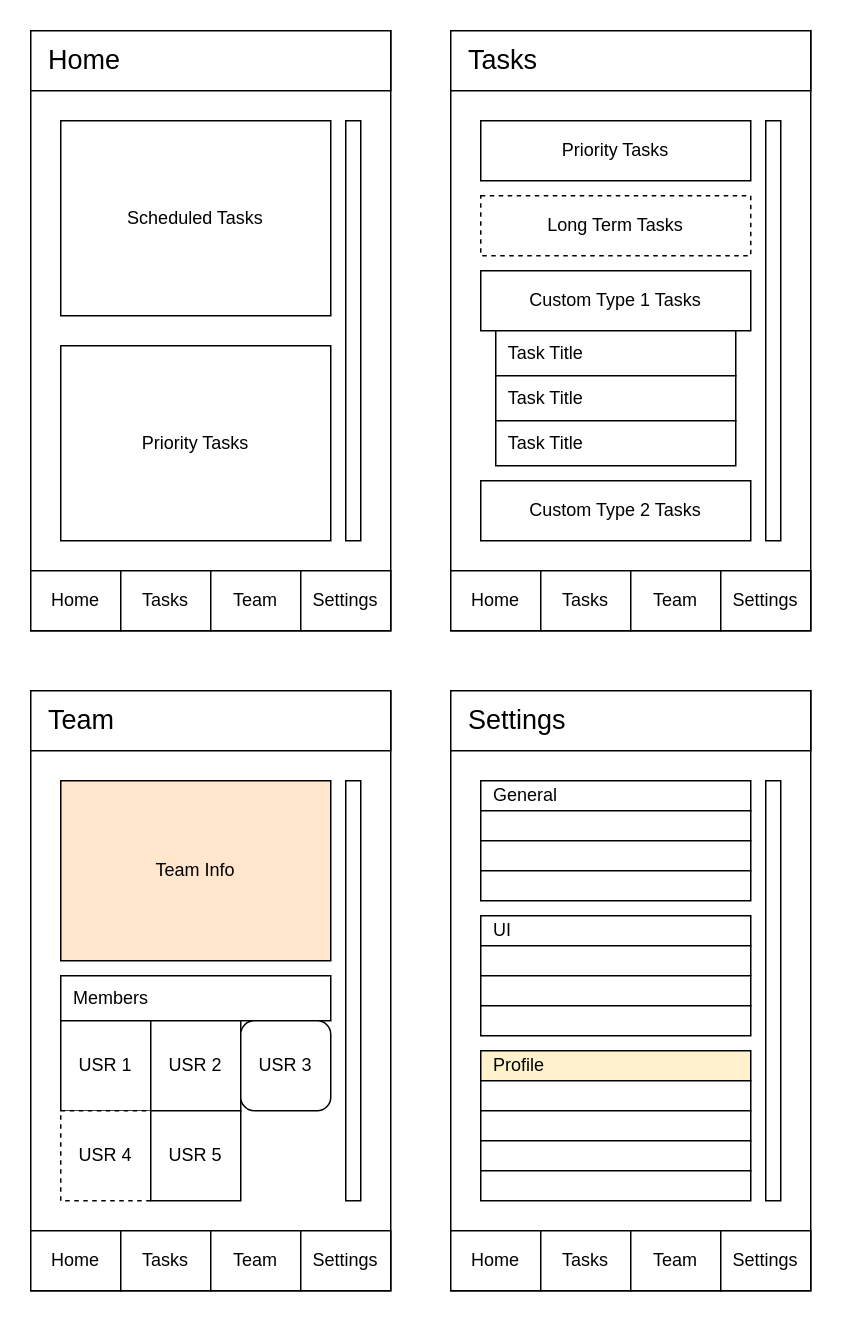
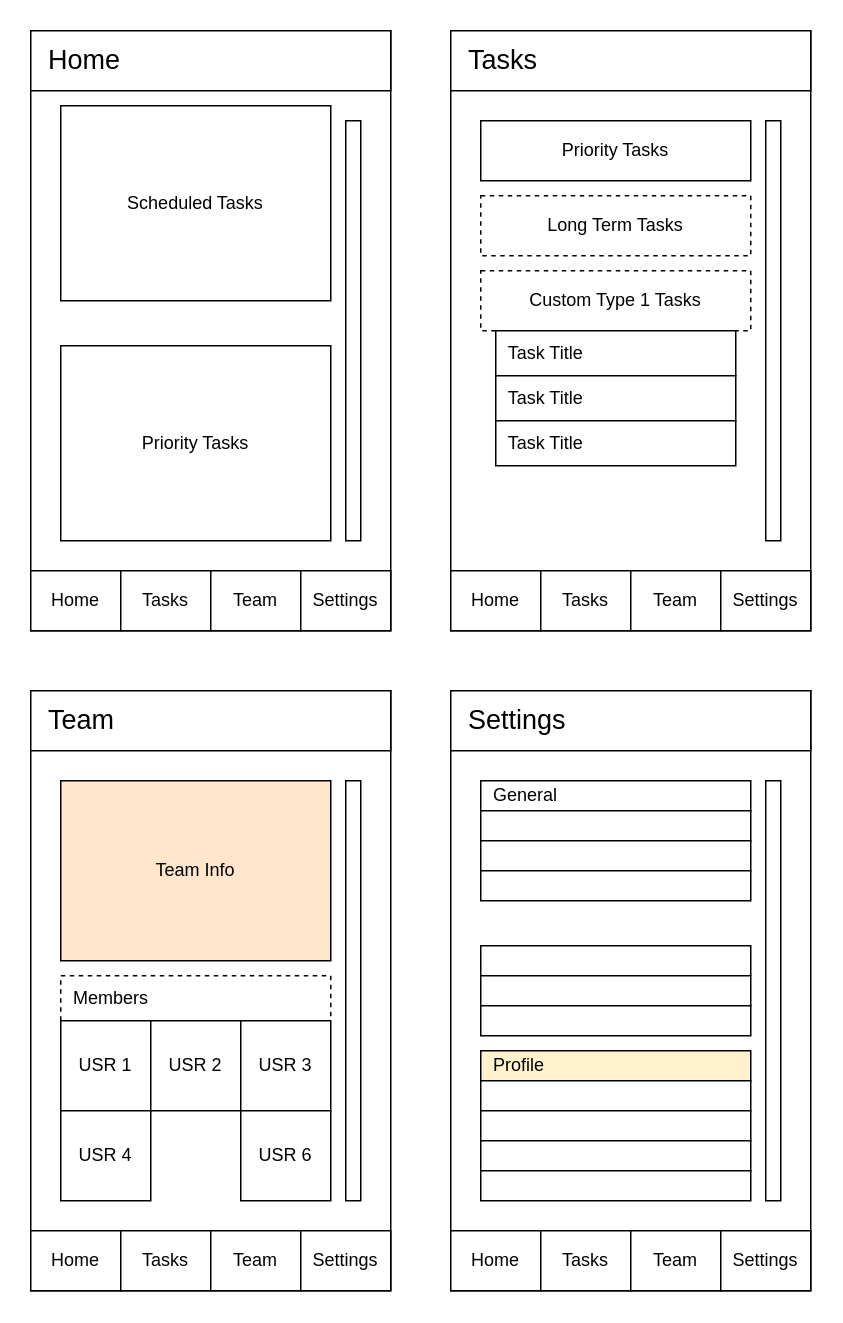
node "Scheduled Tasks": moved (196, 218) -> (196, 203)
node "Custom Type 1 Tasks": style solid -> dashed
node "Custom Type 2 Tasks": removed
node "UI": removed
node "Members": style solid -> dashed
node "USR 3": shape rounded rectangle -> rectangle
node "USR 4": style dashed -> solid
node "USR 5": removed
node "USR 6": added
